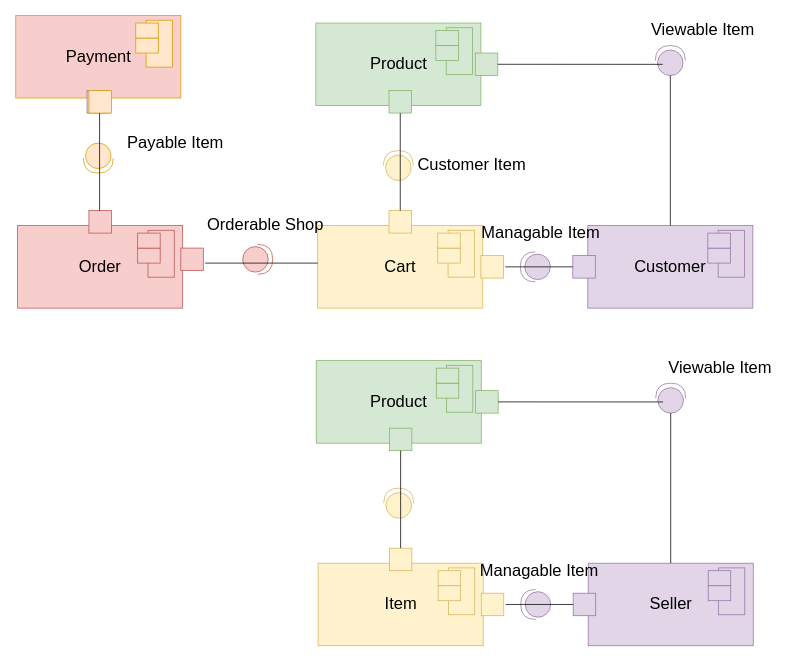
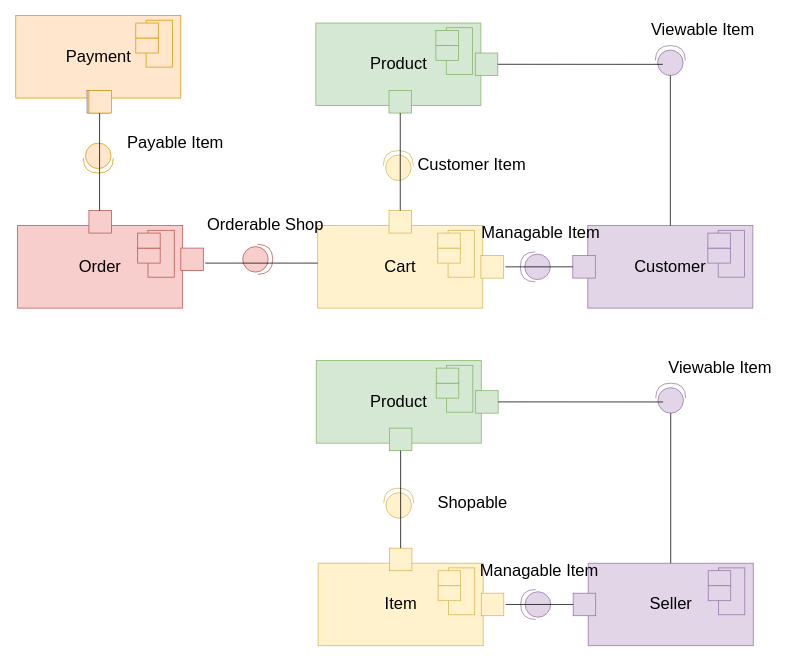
node "Payment": fillcolor #f8cecc -> #ffe6cc
node "Shopable": added
